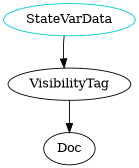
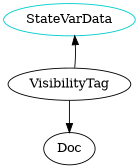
edge "StateVarData" -> "VisibilityTag": reversed
